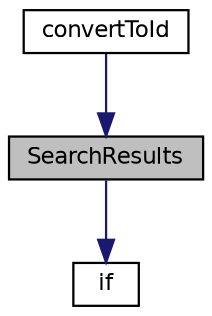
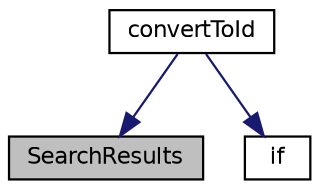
edge "SearchResults" -> "if": now "convertToId" -> "if"
